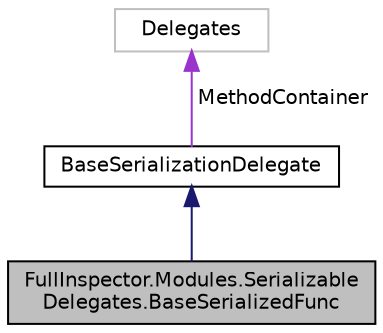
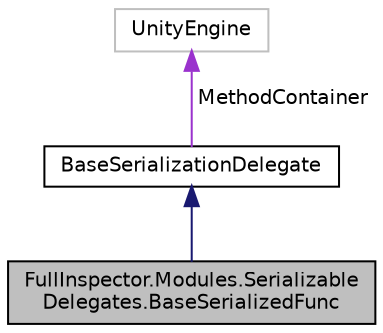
node "Delegates": label "Delegates" -> "UnityEngine"
